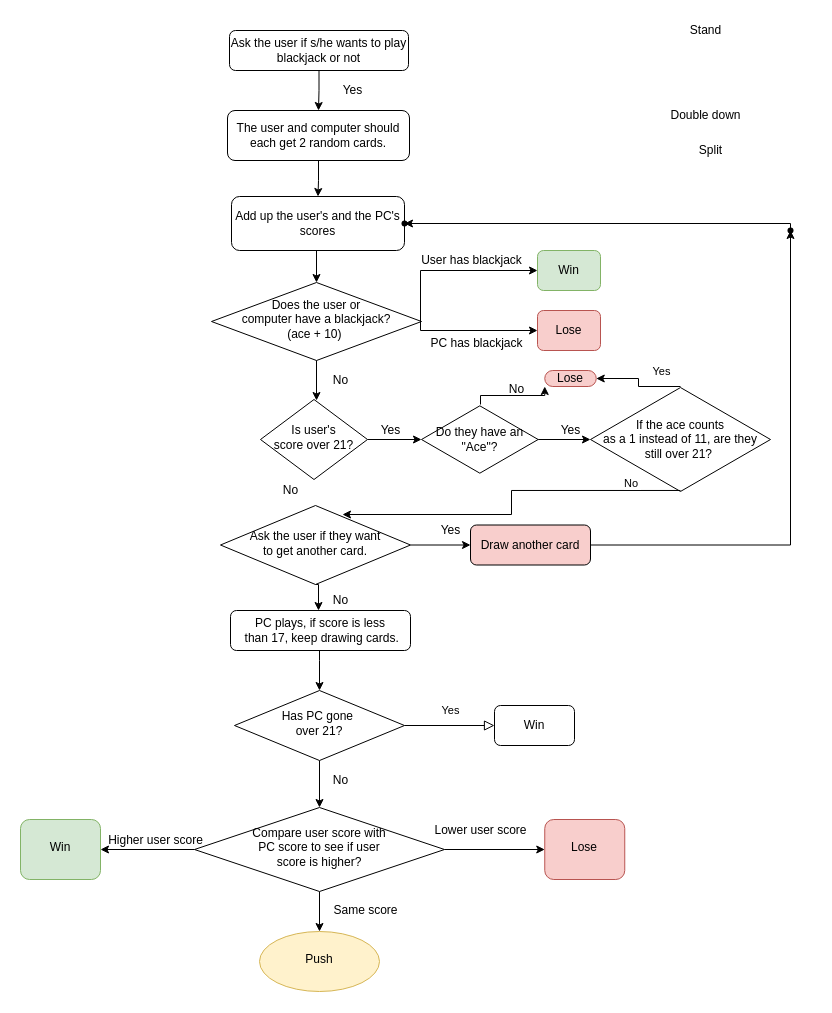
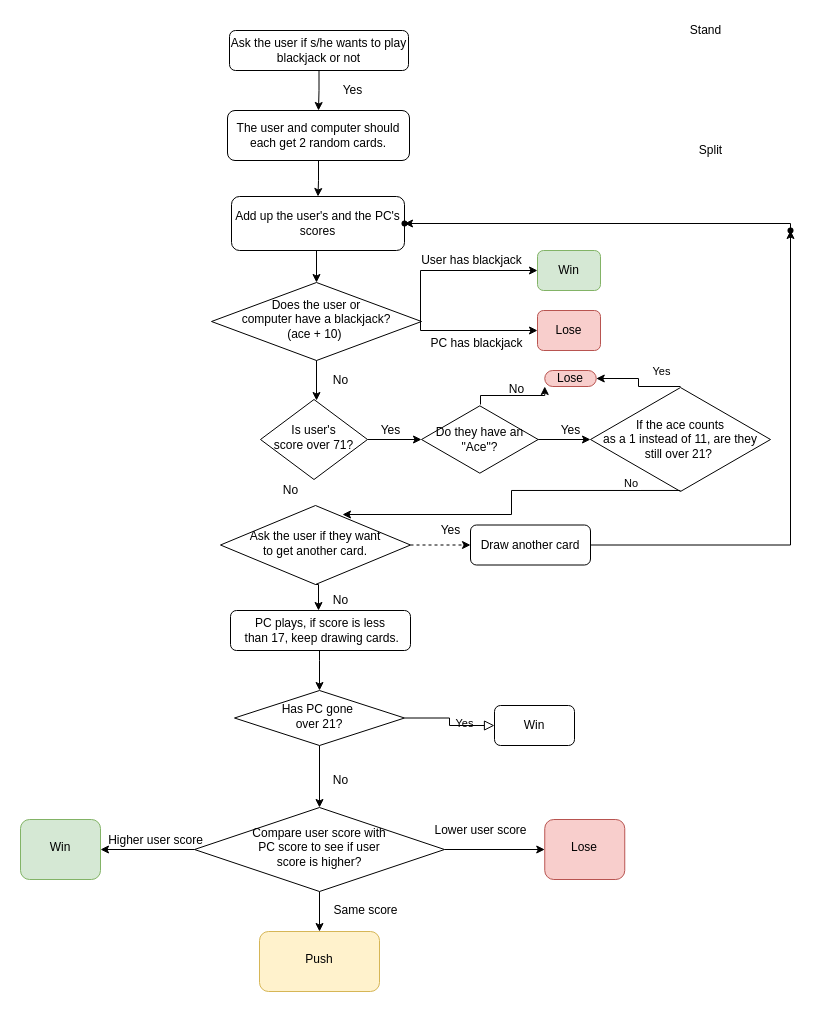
node "Double down": removed
node "Is user's score over 21?": label "Is user's score over 21?" -> "Is user's score over 71?"
edge "Ask the user if they want to get another card." -> "Draw another card": style solid -> dashed
node "Draw another card": fillcolor #f8cecc -> #ffffff
node "Has PC gone over 21?": size 170x70 -> 170x55
node "Push": shape ellipse -> rounded rectangle
